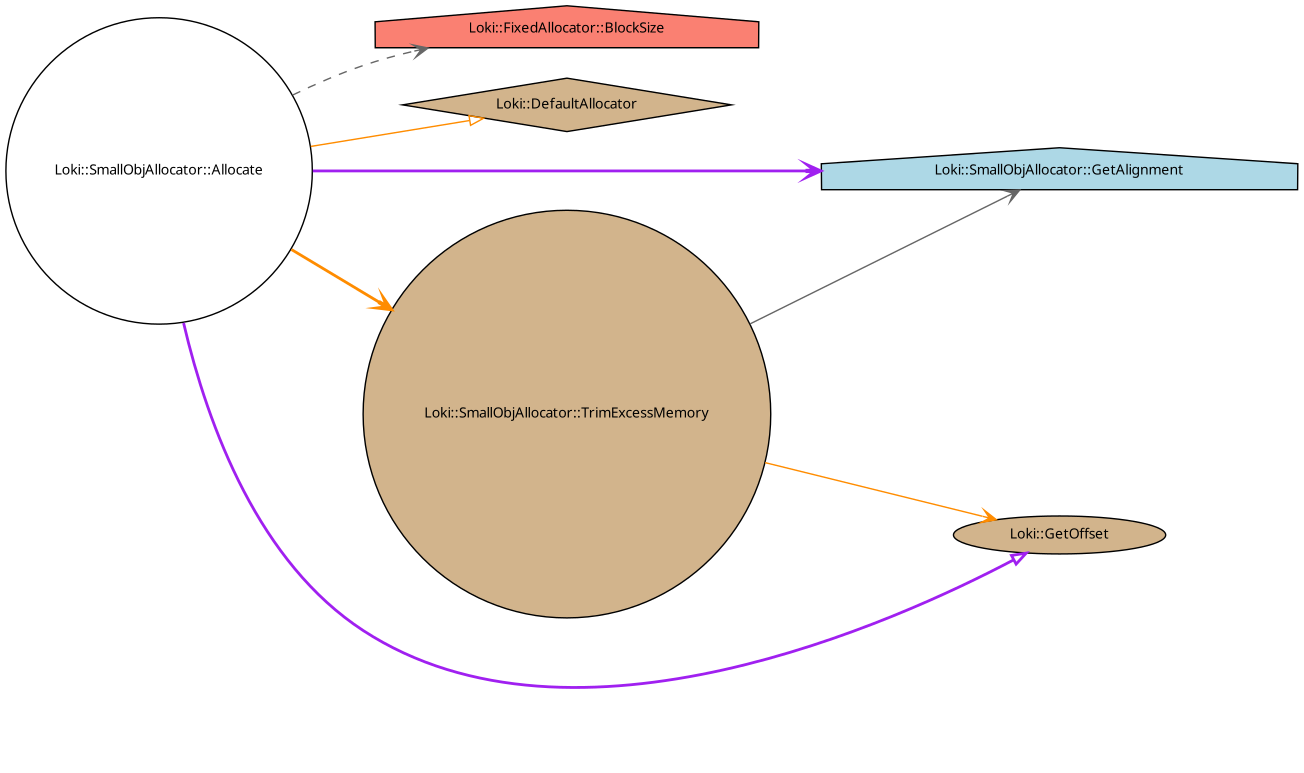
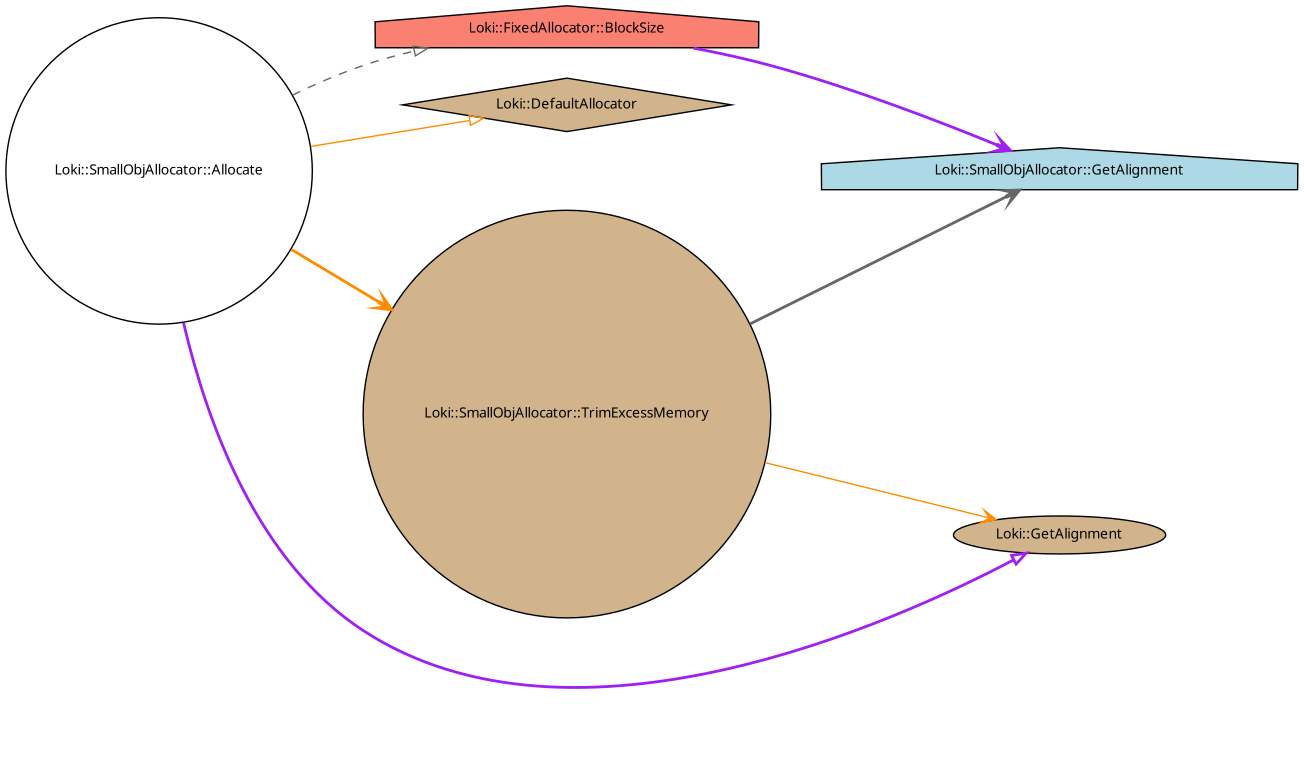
edge "Loki::SmallObjAllocator::Allocate" -> "Loki::FixedAllocator::BlockSize": arrowhead vee -> onormal
edge "Loki::SmallObjAllocator::Allocate" -> "Loki::SmallObjAllocator::GetAlignment": now "Loki::FixedAllocator::BlockSize" -> "Loki::SmallObjAllocator::GetAlignment"
edge "Loki::SmallObjAllocator::TrimExcessMemory" -> "Loki::SmallObjAllocator::GetAlignment": style solid -> bold
node "Loki::GetOffset": label "Loki::GetOffset" -> "Loki::GetAlignment"
